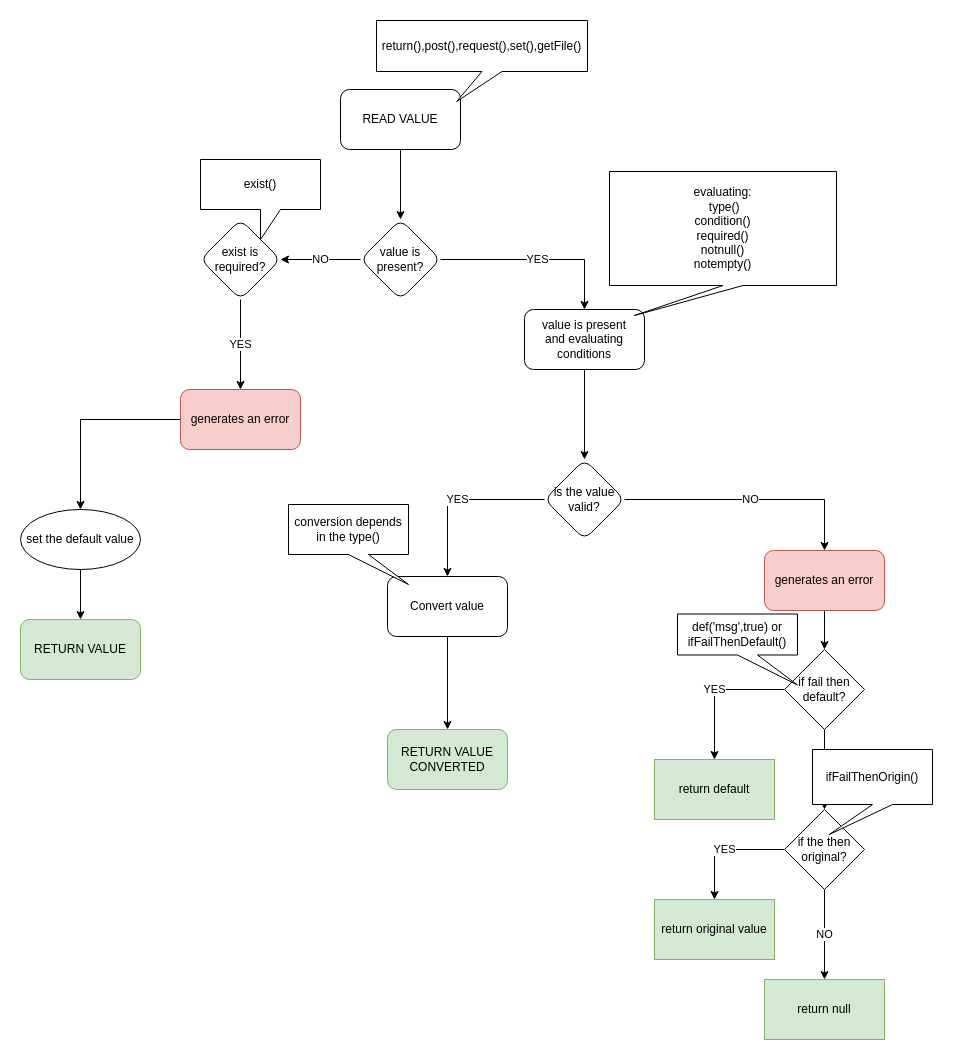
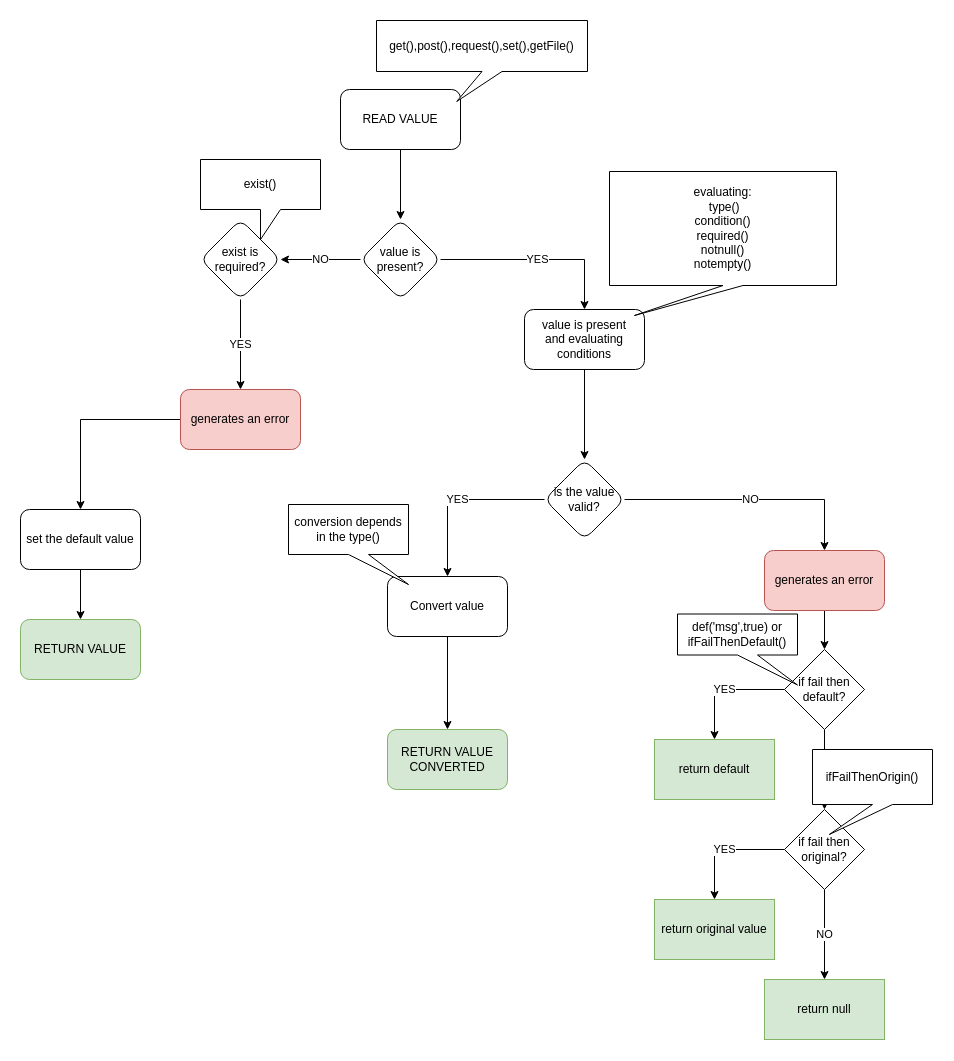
node "return(),post(),request(),set(),getFile()": label "return(),post(),request(),set(),getFile()" -> "get(),post(),request(),set(),getFile()"
node "set the default value": shape ellipse -> rounded rectangle
node "return default": moved (715, 790) -> (715, 770)
node "if the then original?": label "if the then original?" -> "if fail then original?"
